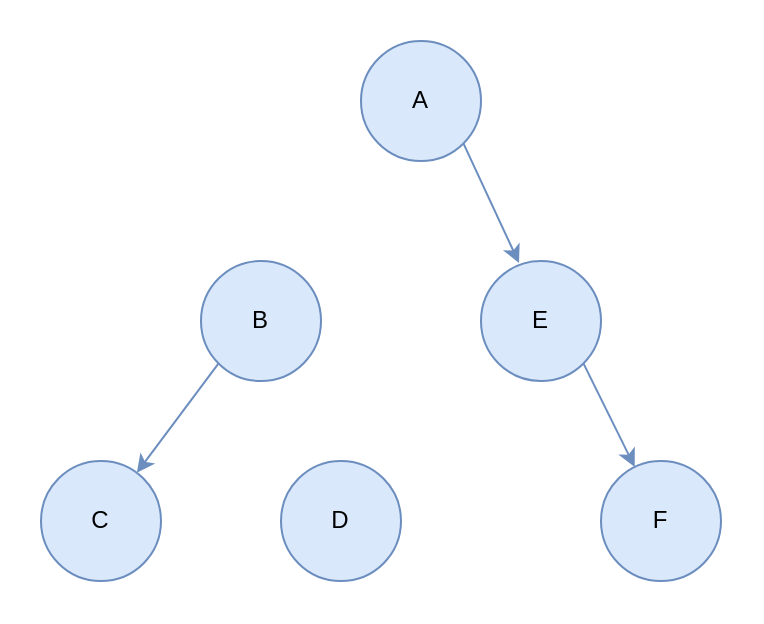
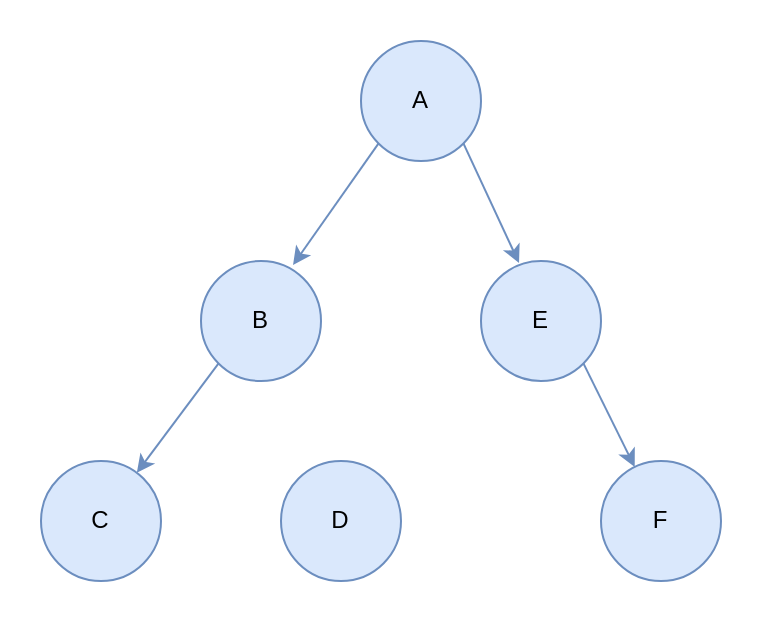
edge "A" -> "B": added
